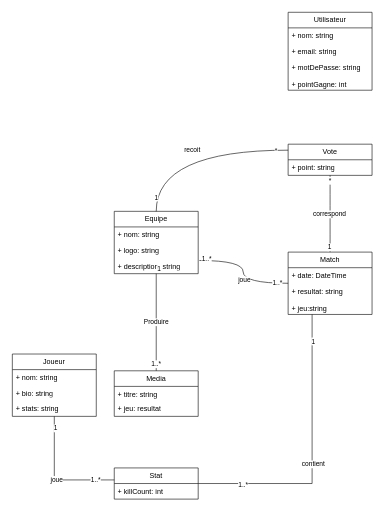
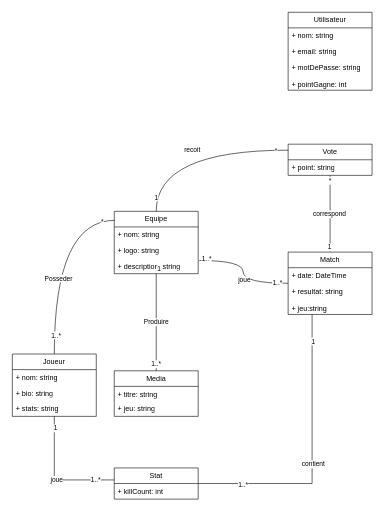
edge "Equipe" -- "Joueur": added, labels "*", "Posseder", "1..*"
node "+ jeu: resultat": label "+ jeu: resultat" -> "+ jeu: string"
